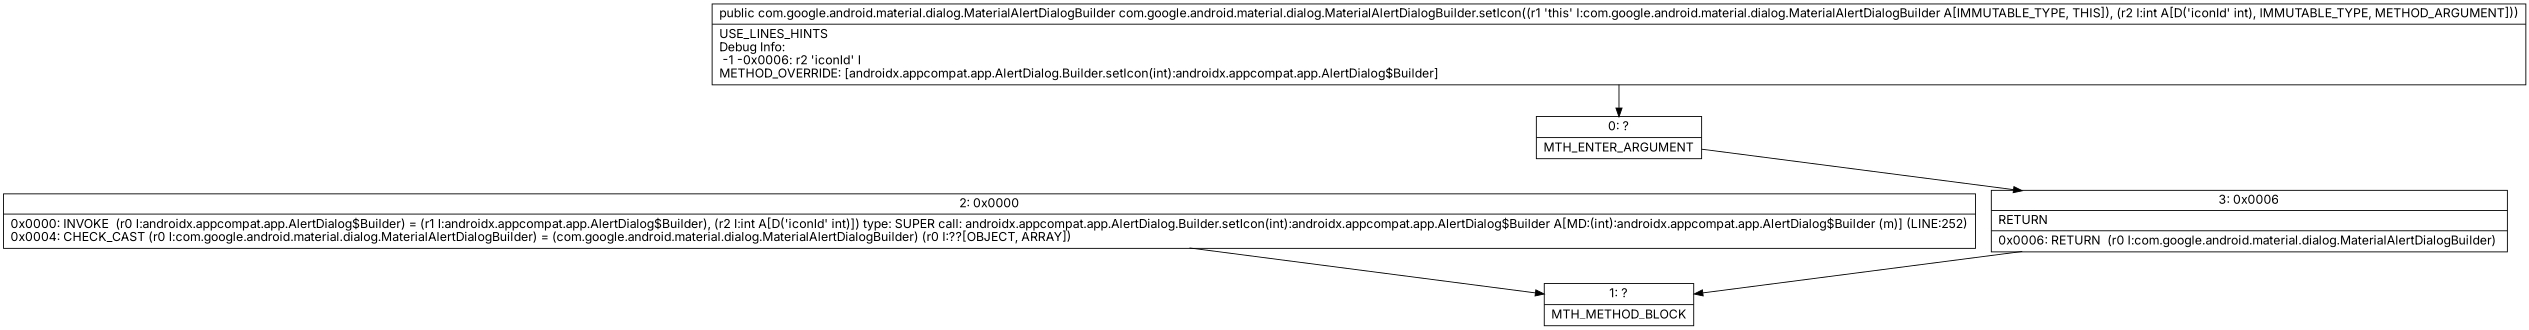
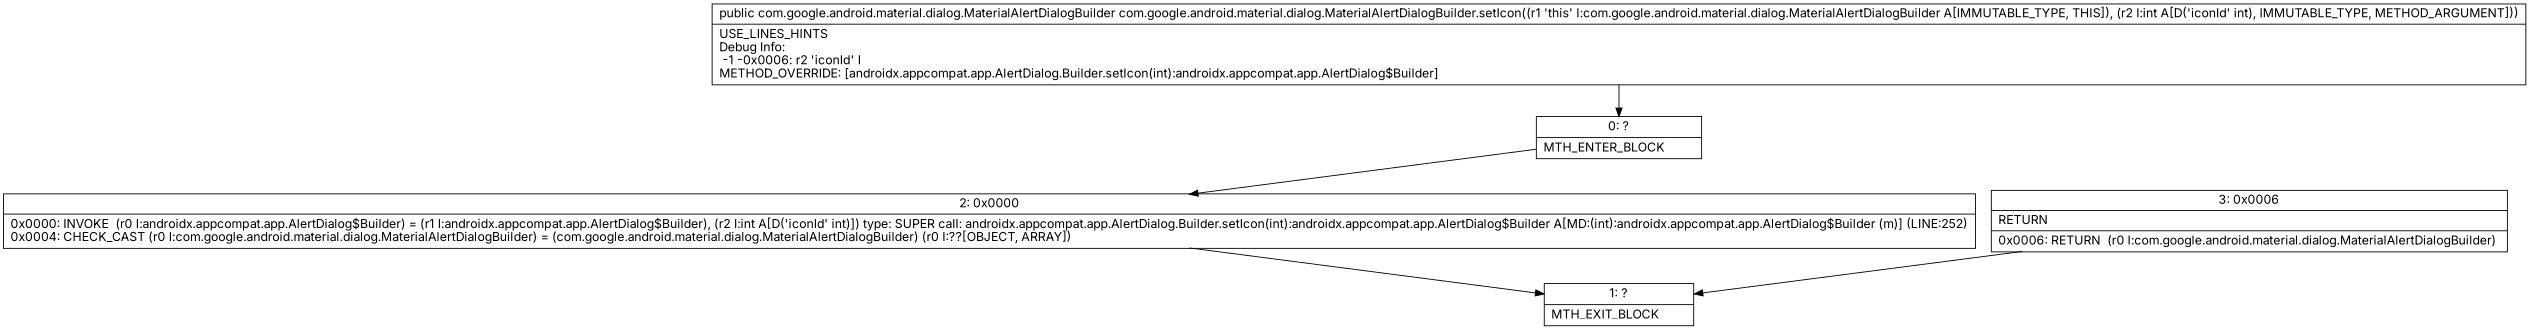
node "0: ?": text "MTH_ENTER_ARGUMENT" -> "MTH_ENTER_BLOCK"
edge "0: ?" -> "3: 0x0006": now "0: ?" -> "2: 0x0000"
node "1: ?": text "MTH_METHOD_BLOCK" -> "MTH_EXIT_BLOCK"
